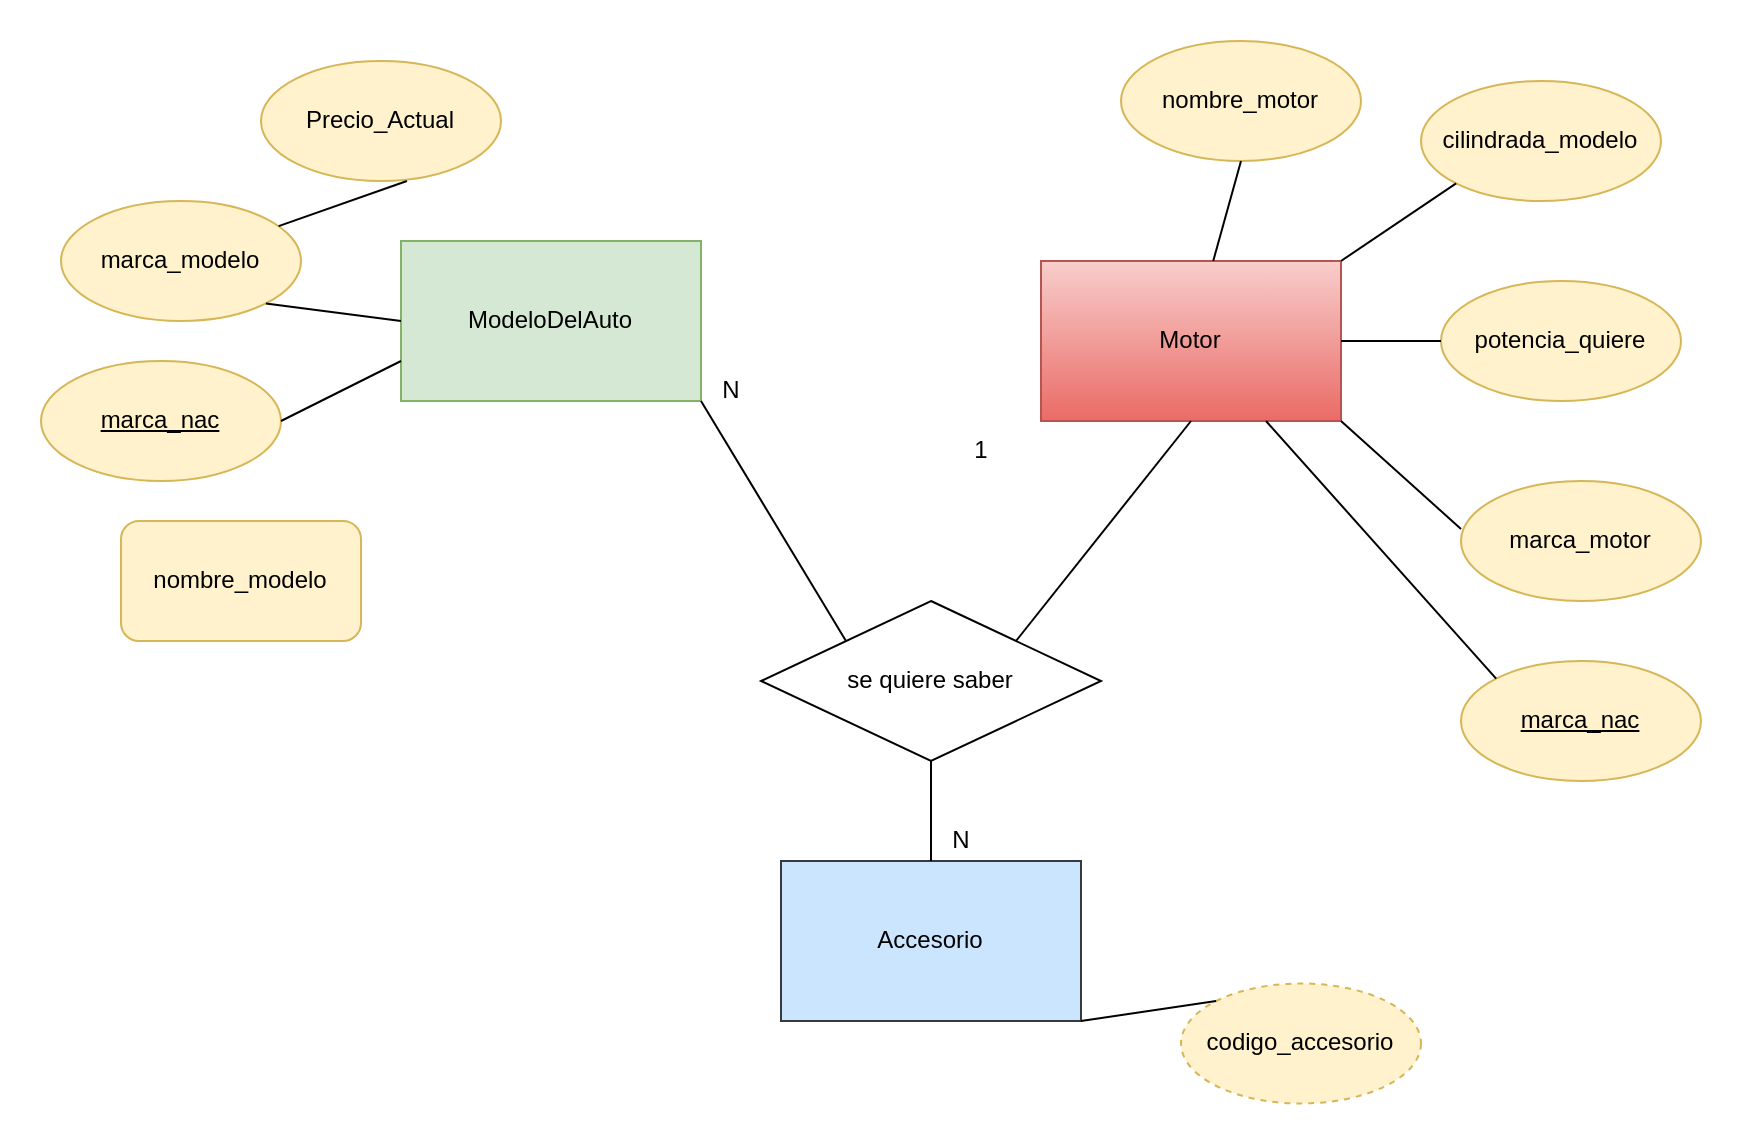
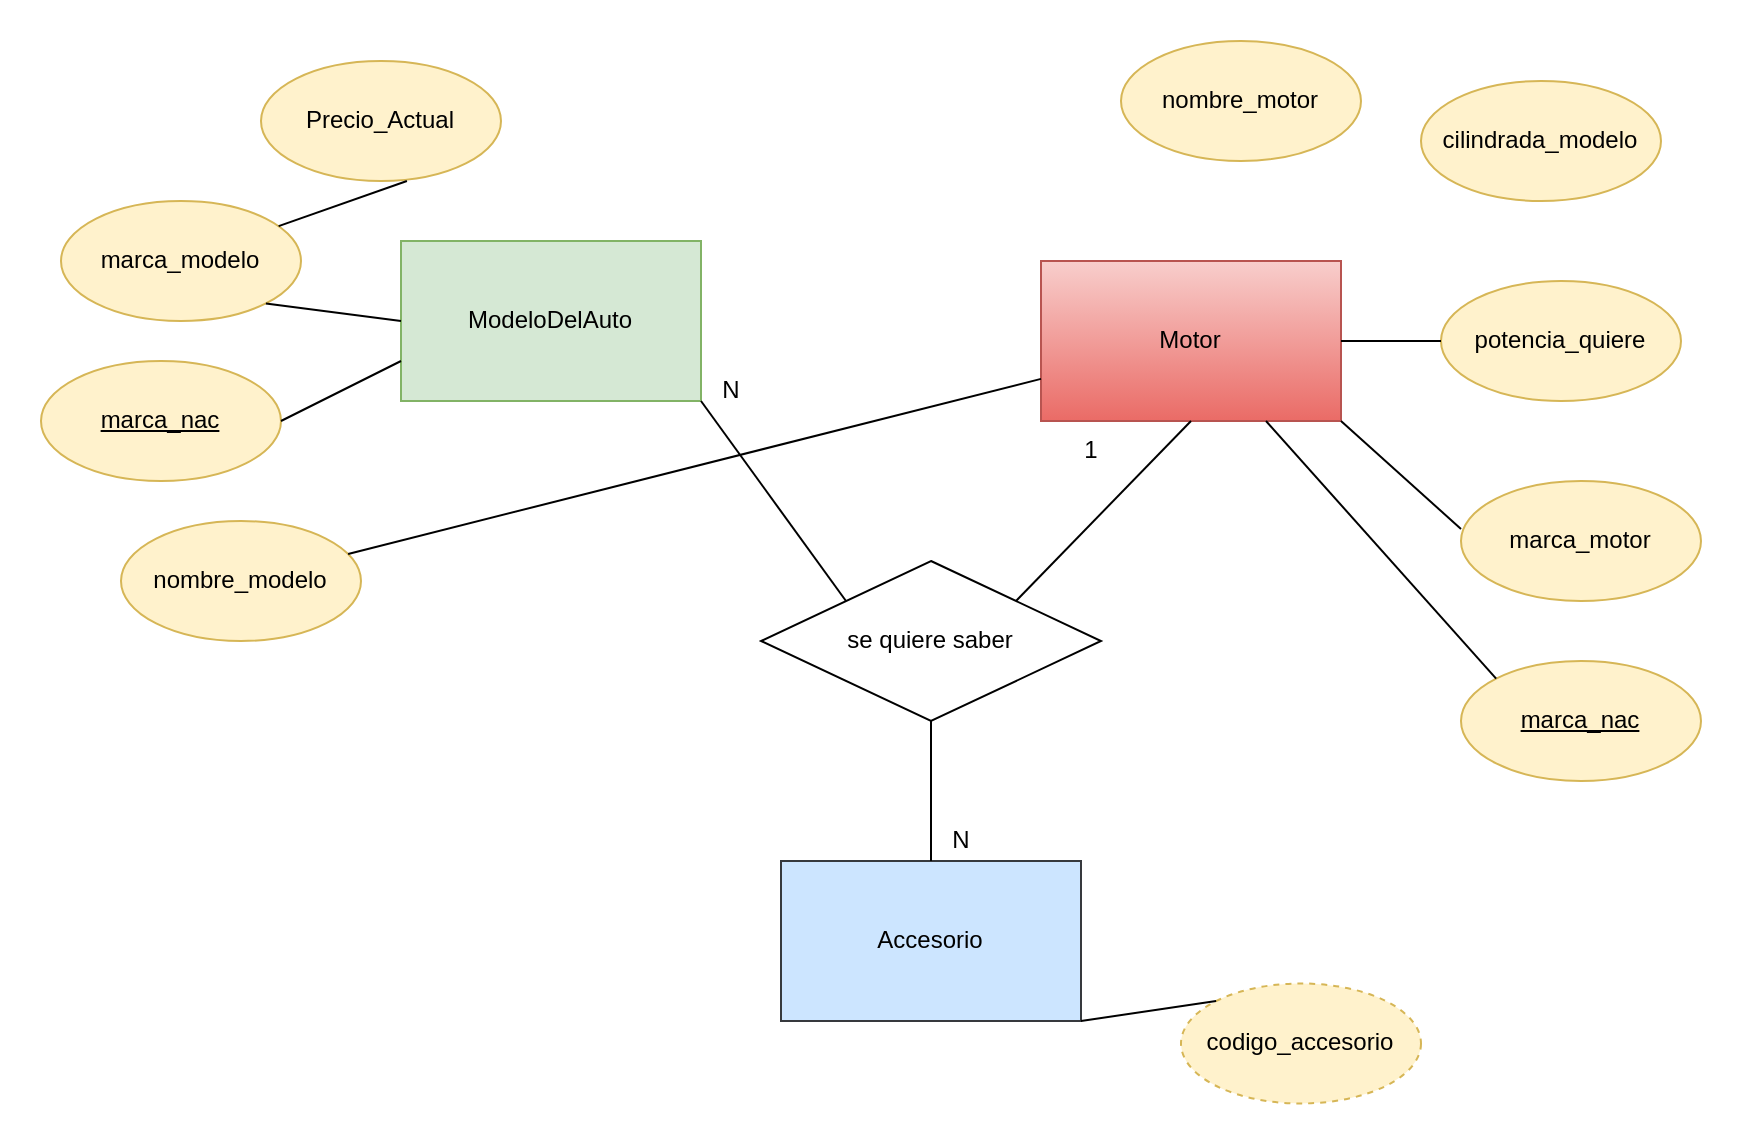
edge "nombre_motor" -- "Motor": now "nombre_modelo" -- "Motor"
edge "cilindrada_modelo" -- "Motor": removed
node "1": moved (981, 451) -> (1091, 451)
node "nombre_modelo": shape rounded rectangle -> ellipse
node "se quiere saber": moved (931, 681) -> (931, 641)
